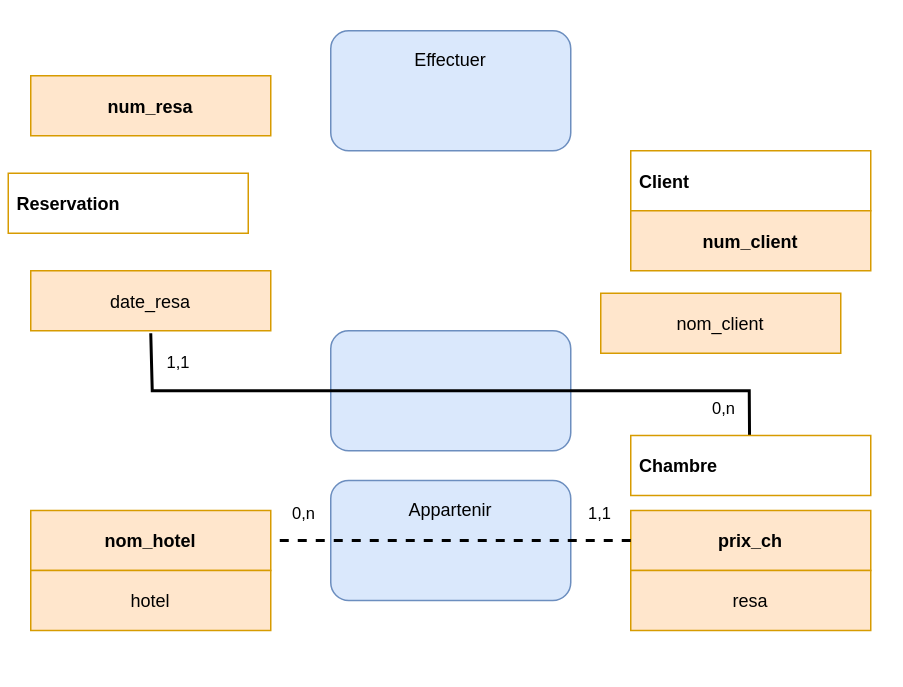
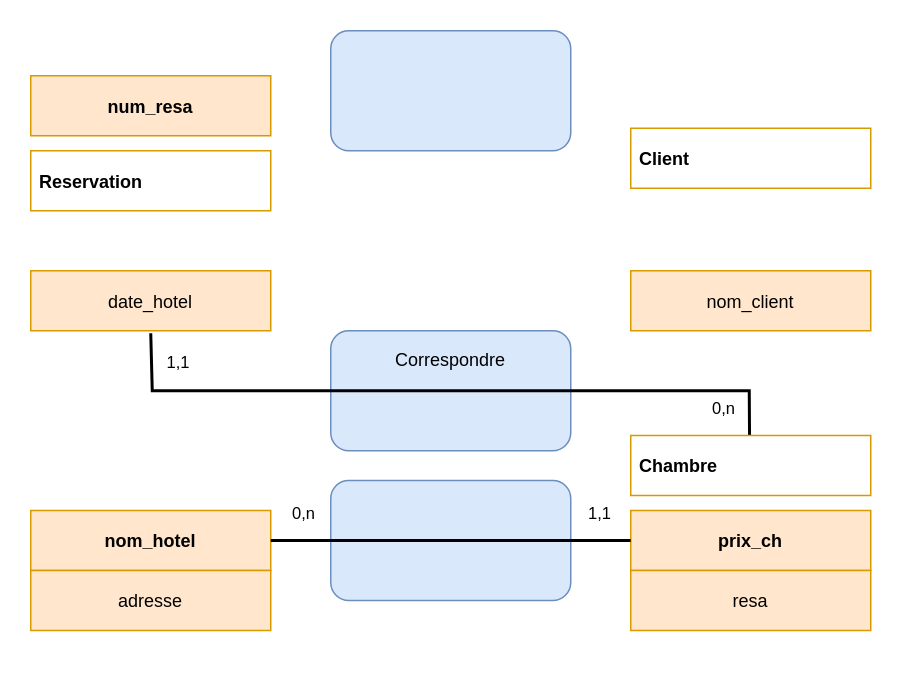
node "Effectuer": removed
node "Client": moved (751, 181) -> (751, 158)
node "Reservation": moved (128, 203) -> (151, 181)
node "num_client": removed
node "date_resa": label "date_resa" -> "date_hotel"
node "nom_client": moved (721, 323) -> (751, 301)
node "Correspondre": added
node "Appartenir": removed
edge "nom_hotel" -- "prix_ch": style dashed -> solid
node "hotel": label "hotel" -> "adresse"
